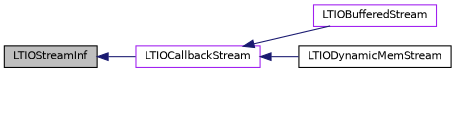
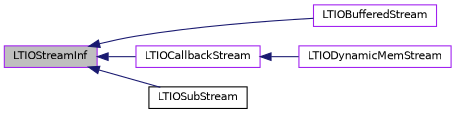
edge "LTIOBufferedStream" -> "LTIOCallbackStream": now "LTIOBufferedStream" -> "LTIOStreamInf"
node "LTIOStreamInf": color black -> purple
node "LTIODynamicMemStream": color black -> purple
node "LTIOSubStream": added
